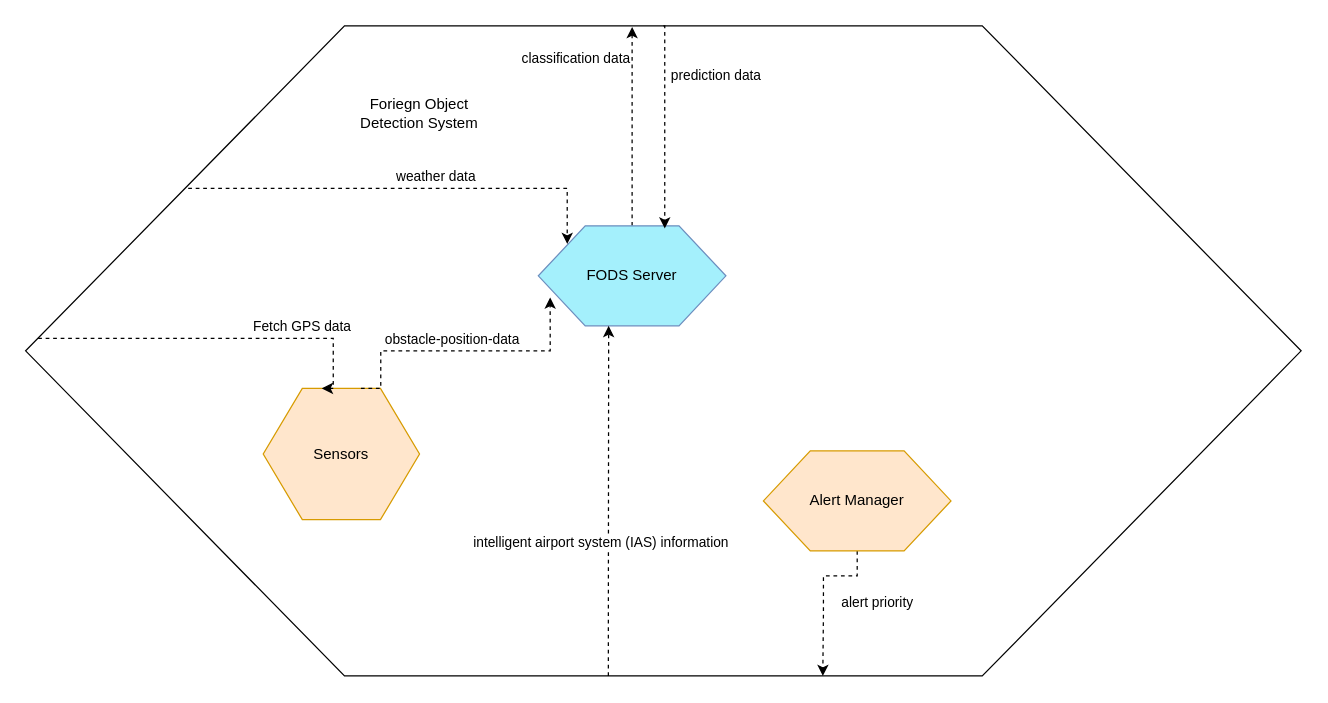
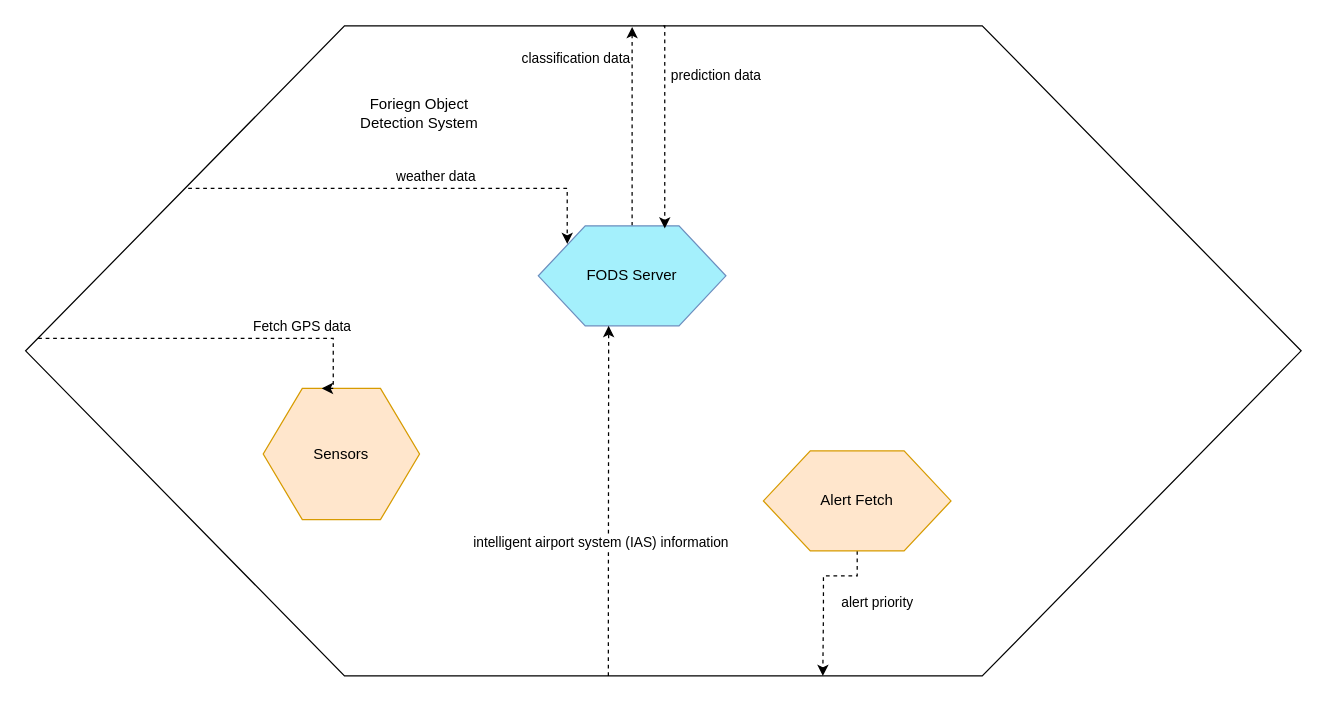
edge "Sensors" -> "FODS Server": removed, label "obstacle-position-data"
node "Alert Manager": label "Alert Manager" -> "Alert Fetch"
